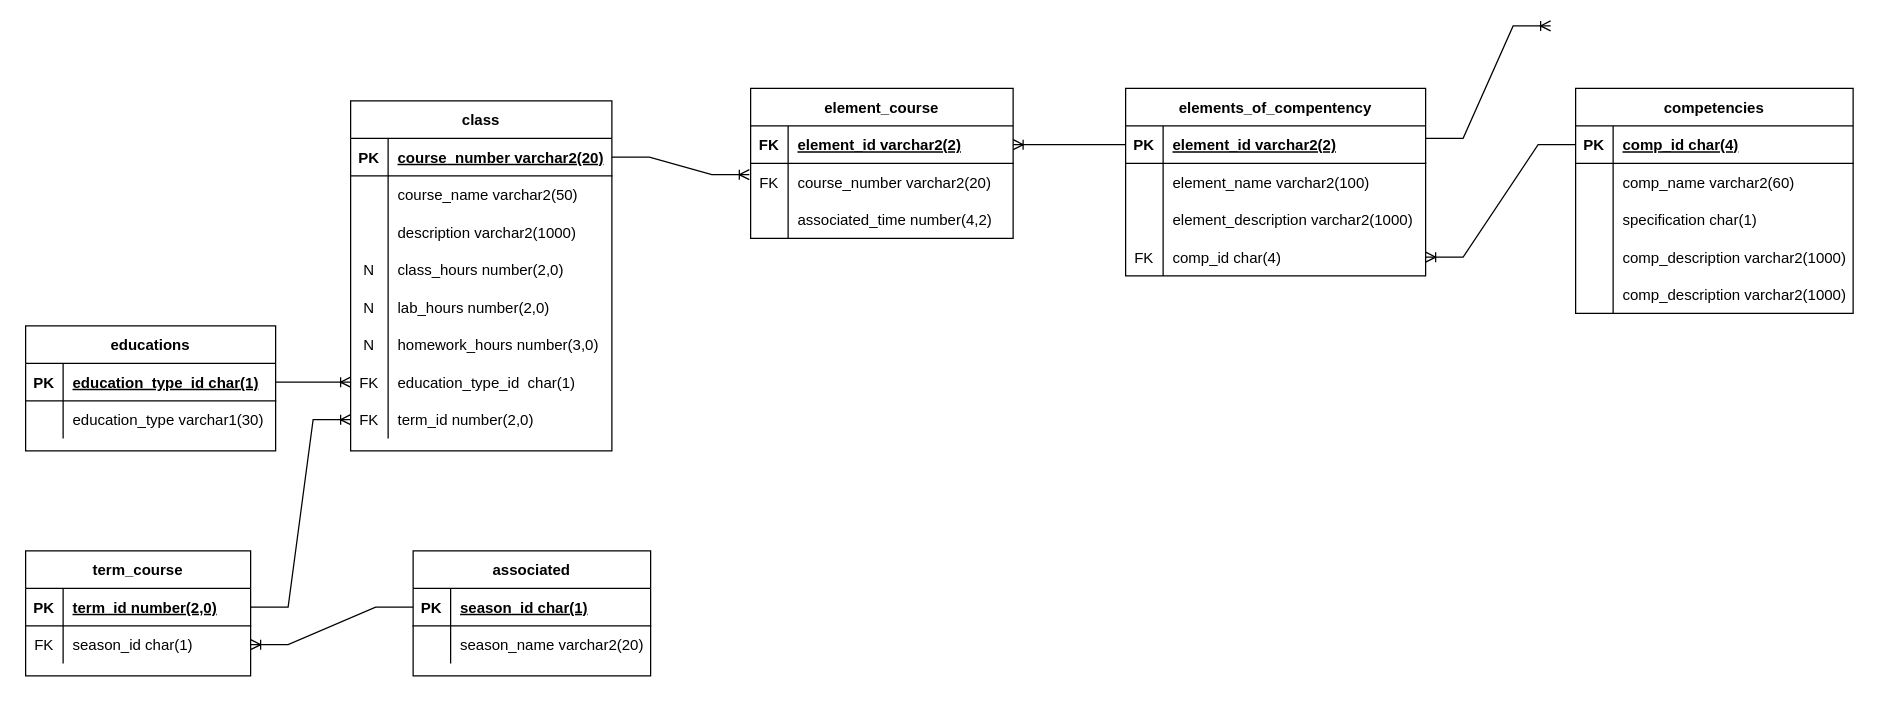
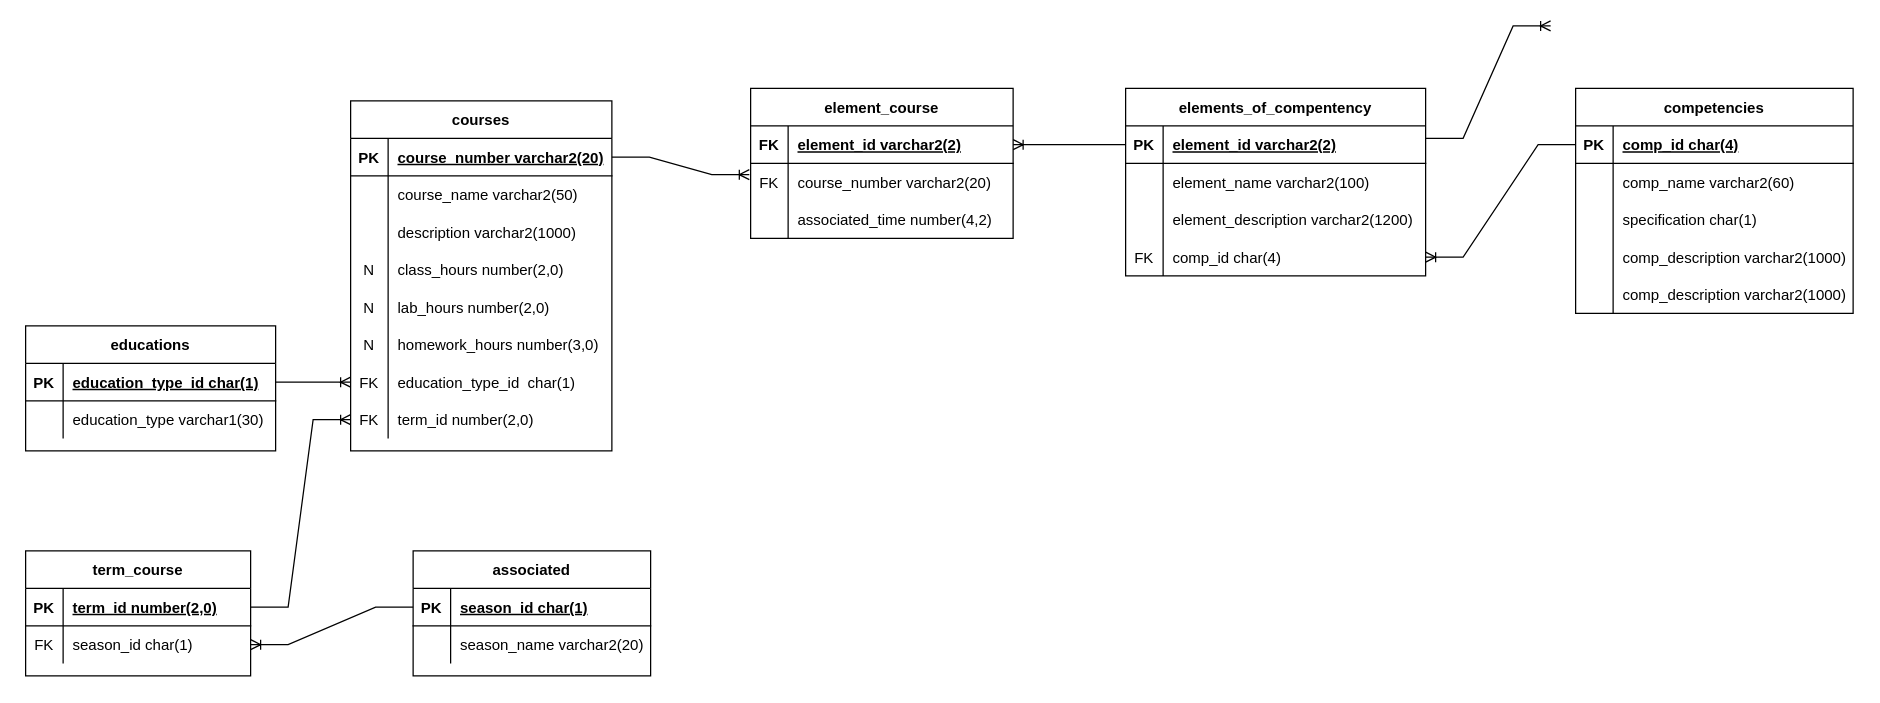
node "class": label "class" -> "courses"
node "element_description varchar2(1000)": label "element_description varchar2(1000)" -> "element_description varchar2(1200)"
